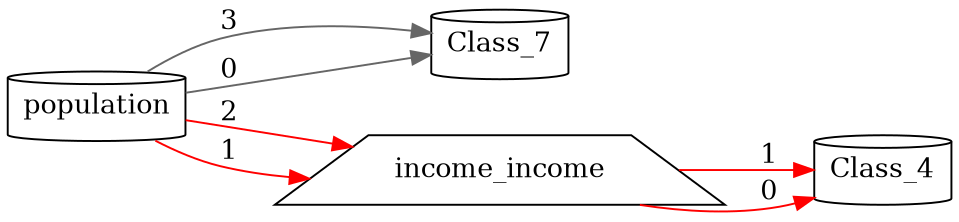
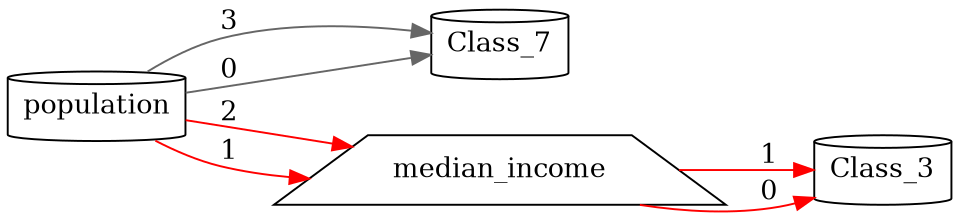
node "income_income": label "income_income" -> "median_income"
node "Class_4": label "Class_4" -> "Class_3"
